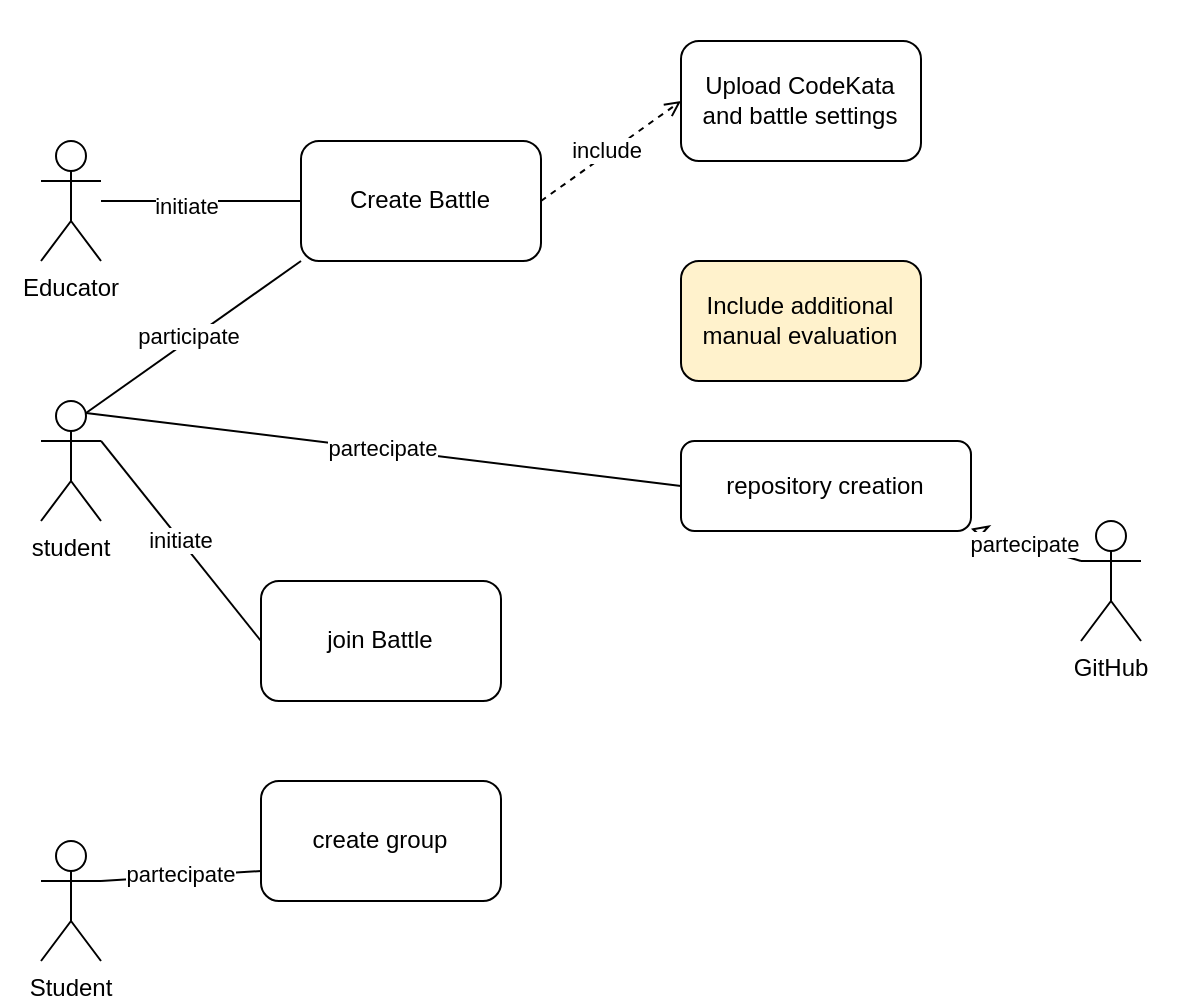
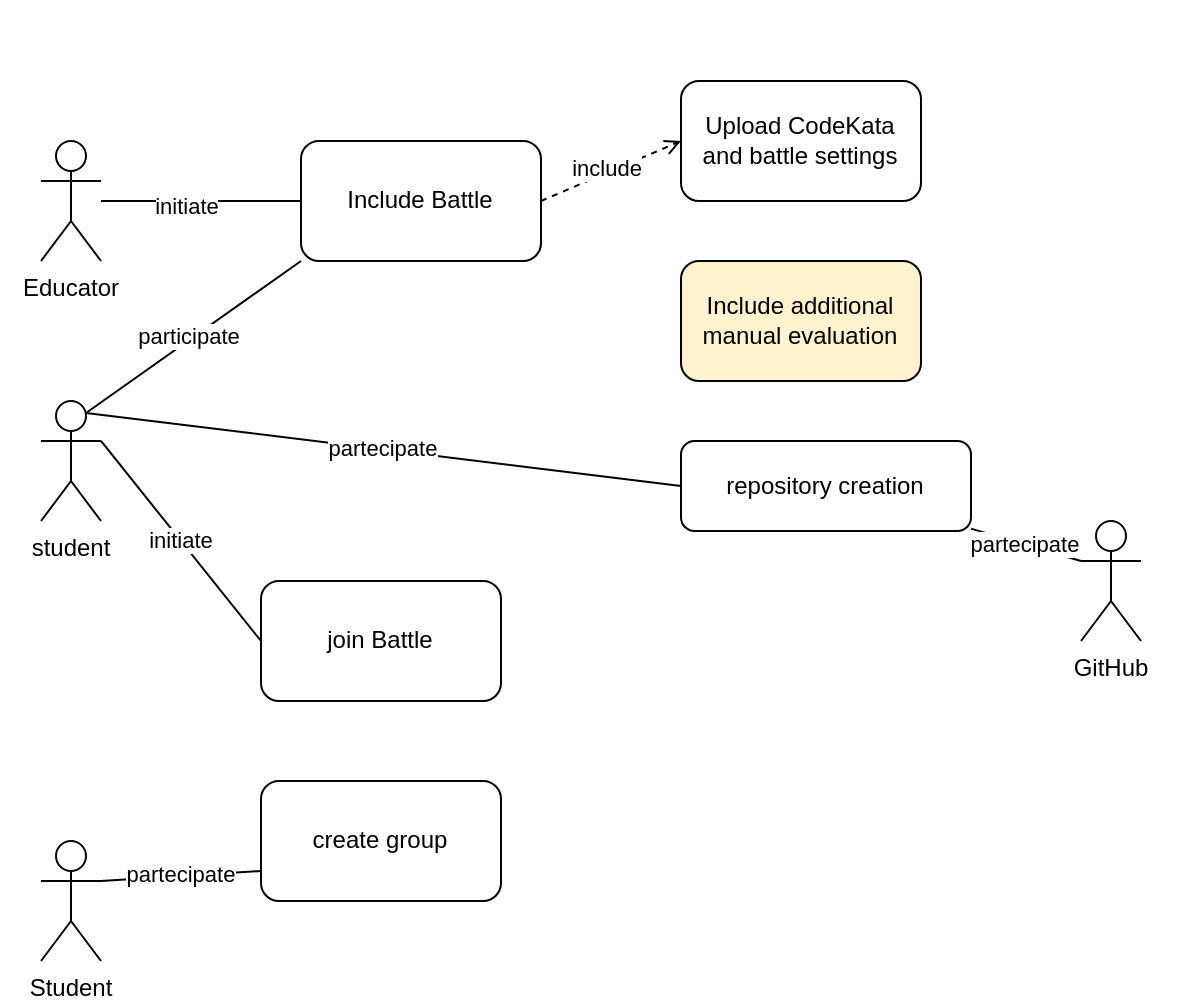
node "Upload CodeKata and battle settings": moved (801, 101) -> (801, 141)
node "Create Battle": label "Create Battle" -> "Include Battle"
edge "GitHub" -> "repository creation": arrowhead classic -> none
